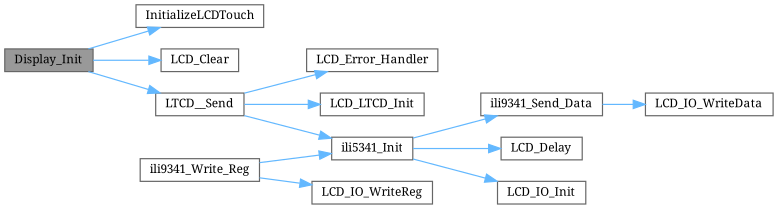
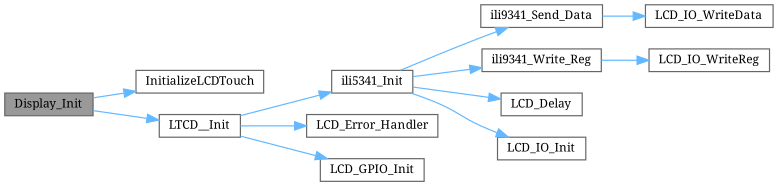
node "LCD_Clear": removed
node "LTCD__Send": label "LTCD__Send" -> "LTCD__Init"
node "LCD_LTCD_Init": label "LCD_LTCD_Init" -> "LCD_GPIO_Init"
edge "ili9341_Write_Reg" -> "ili5341_Init": reversed
